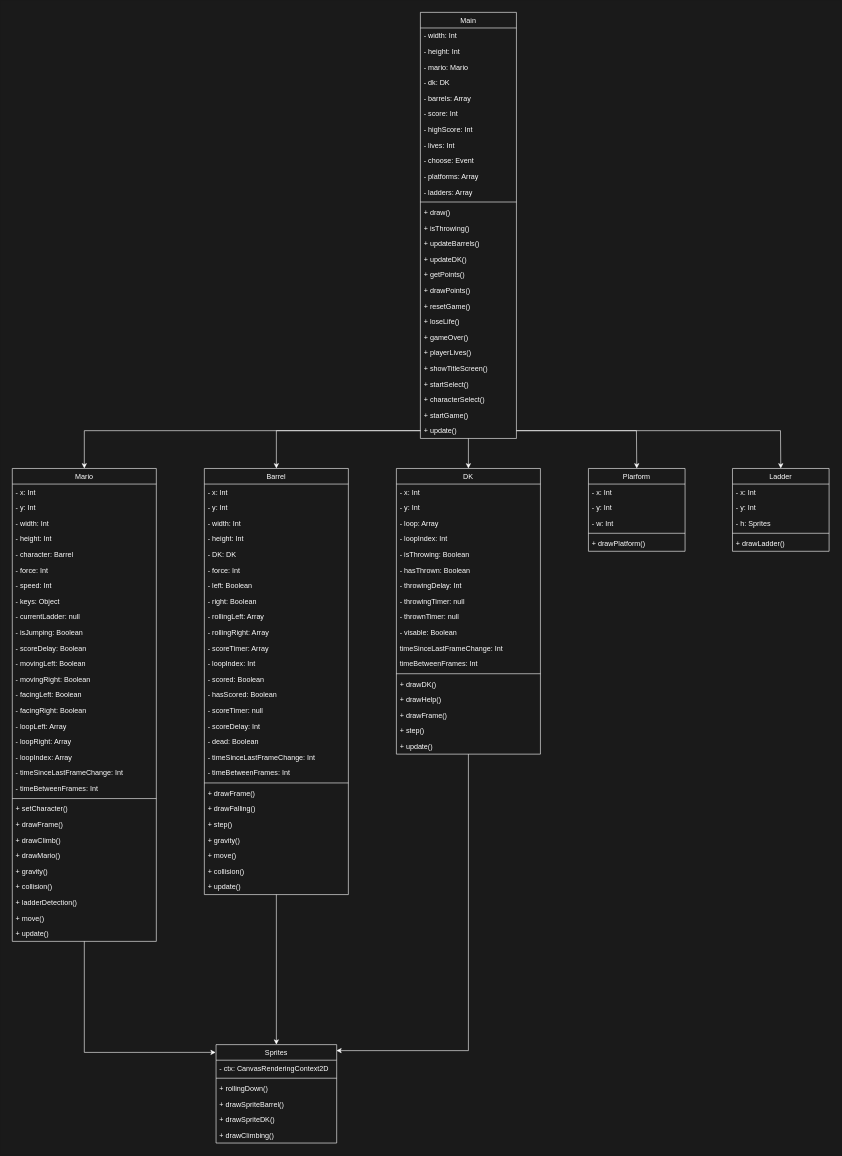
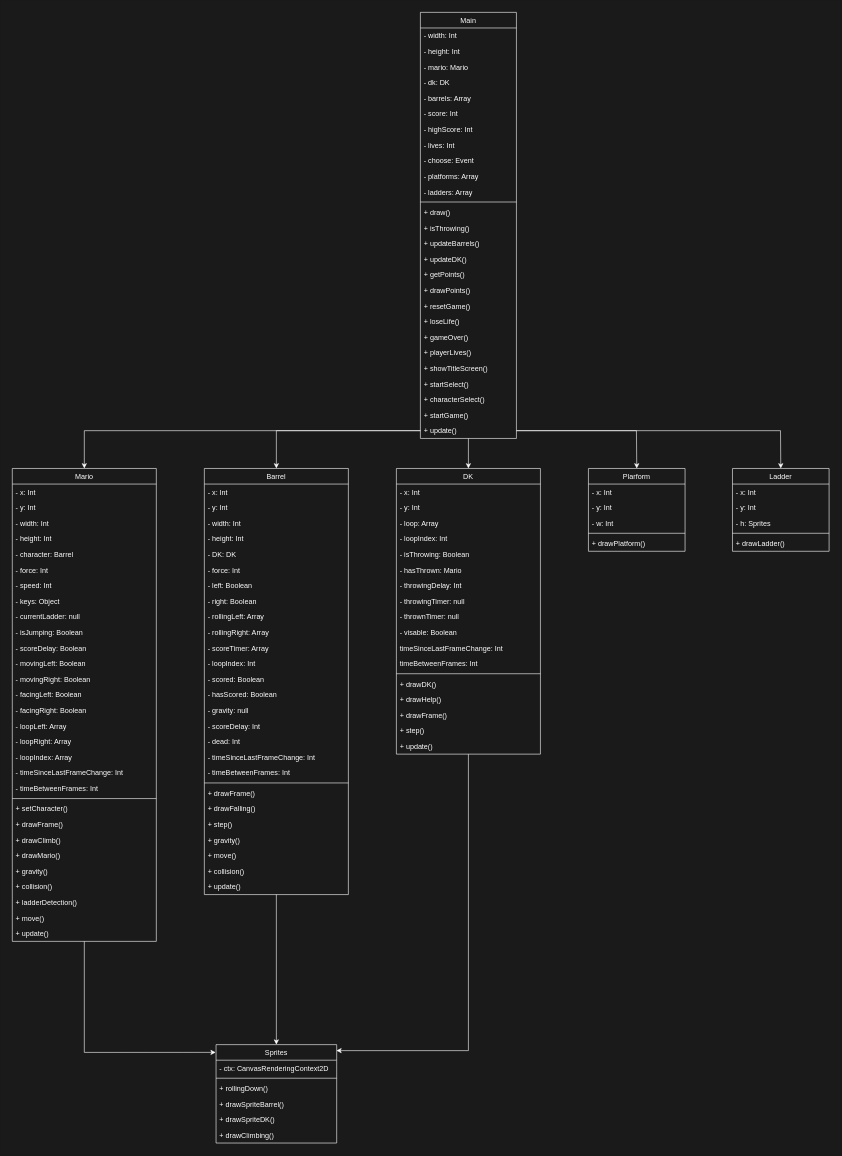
node "- hasThrown: Boolean": label "- hasThrown: Boolean" -> "- hasThrown: Mario"
node "- scoreTimer: null": label "- scoreTimer: null" -> "- gravity: null"
node "- dead: Boolean": label "- dead: Boolean" -> "- dead: Int"
